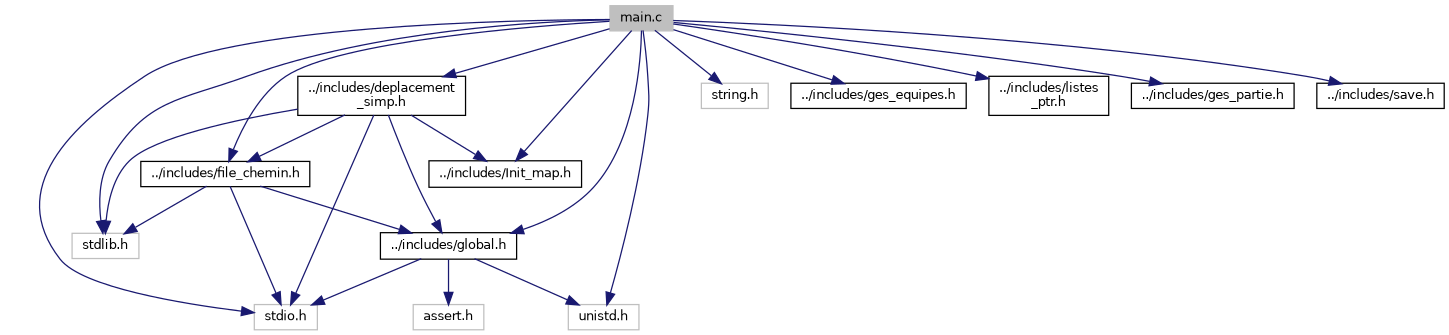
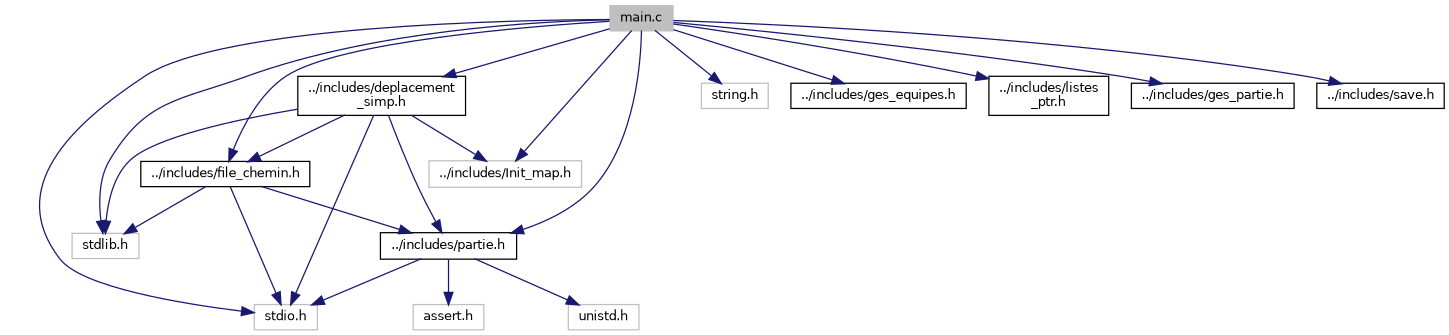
edge "main.c" -> "unistd.h": removed
node "../includes/Init_map.h": color black -> grey75
node "../includes/global.h": label "../includes/global.h" -> "../includes/partie.h"
